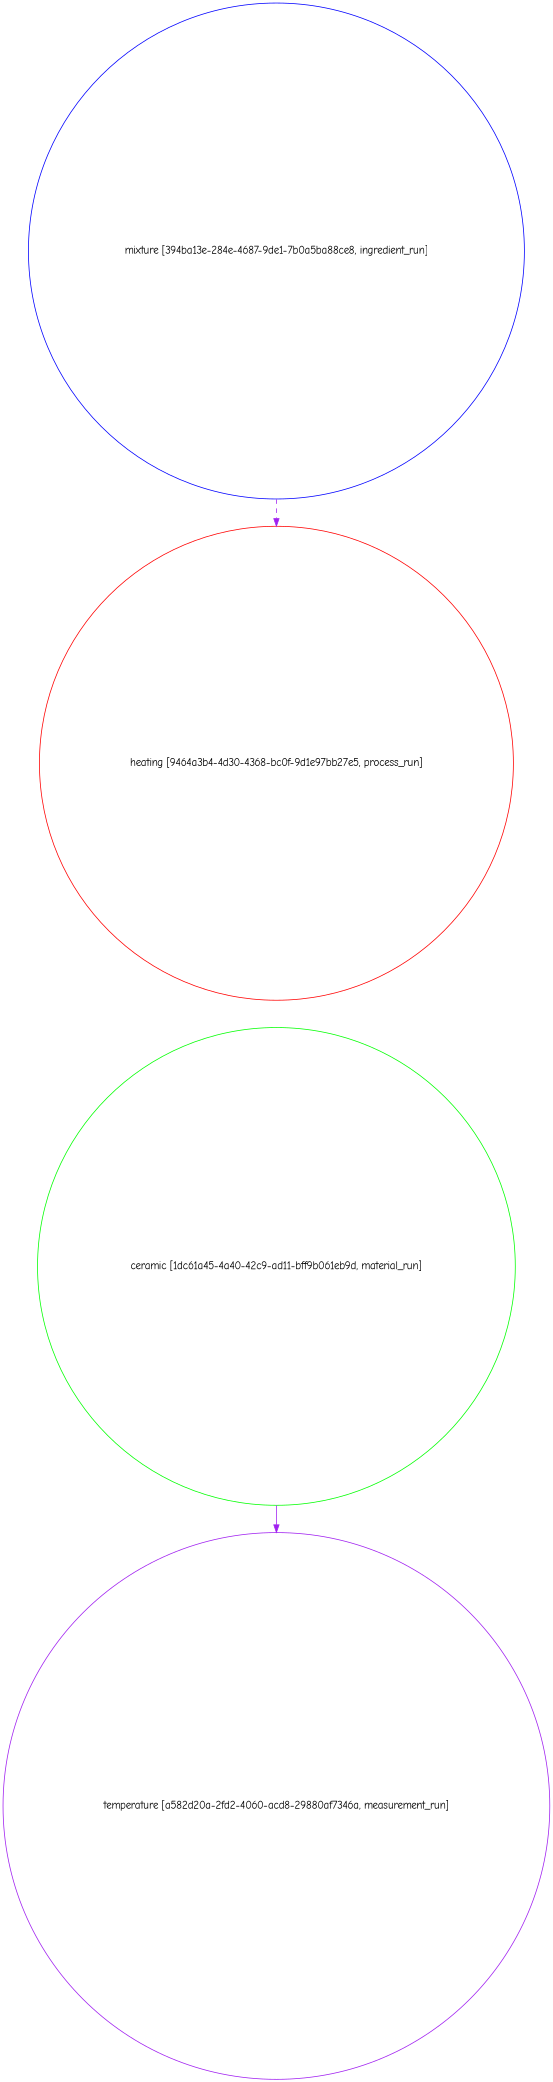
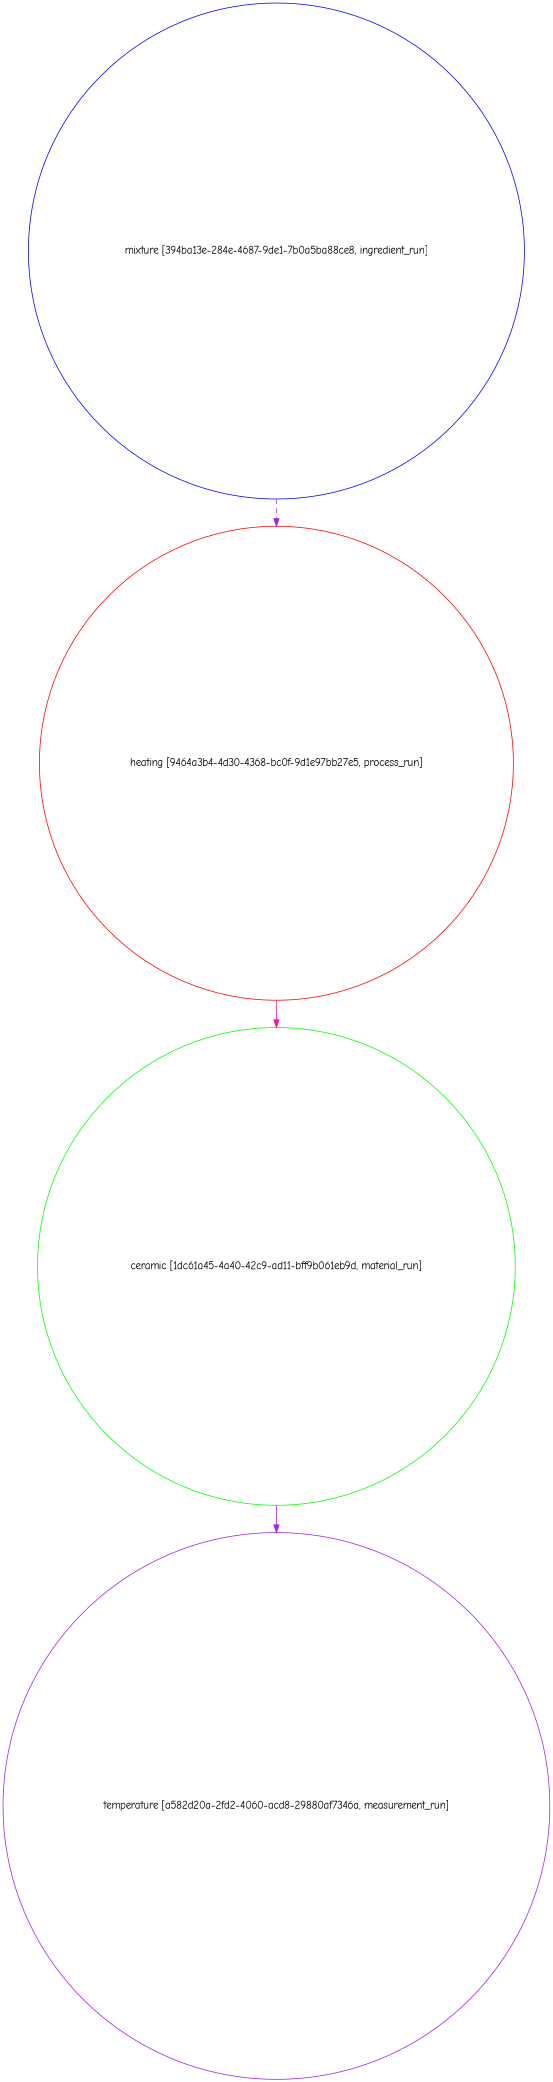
edge "heating [9464a3b4-4d30-4368-bc0f-9d1e97bb27e5, process_run]" -> "ceramic [1dc61a45-4a40-42c9-ad11-bff9b061eb9d, material_run]": added
